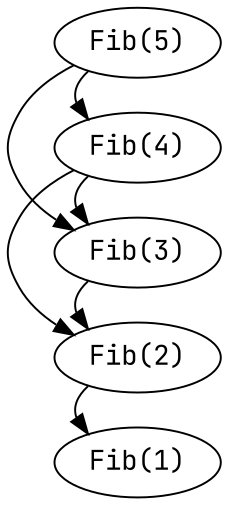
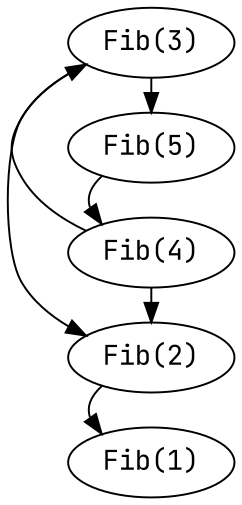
edge "Fib(5)" -> "Fib(3)": reversed
